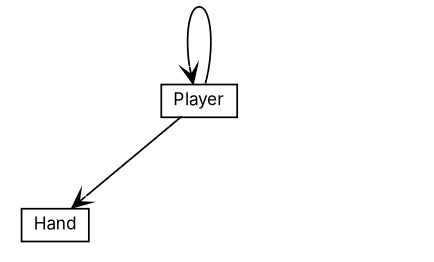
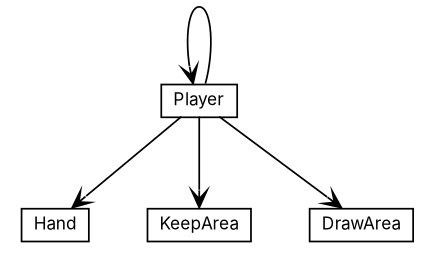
node "KeepArea": added
node "DrawArea": added
